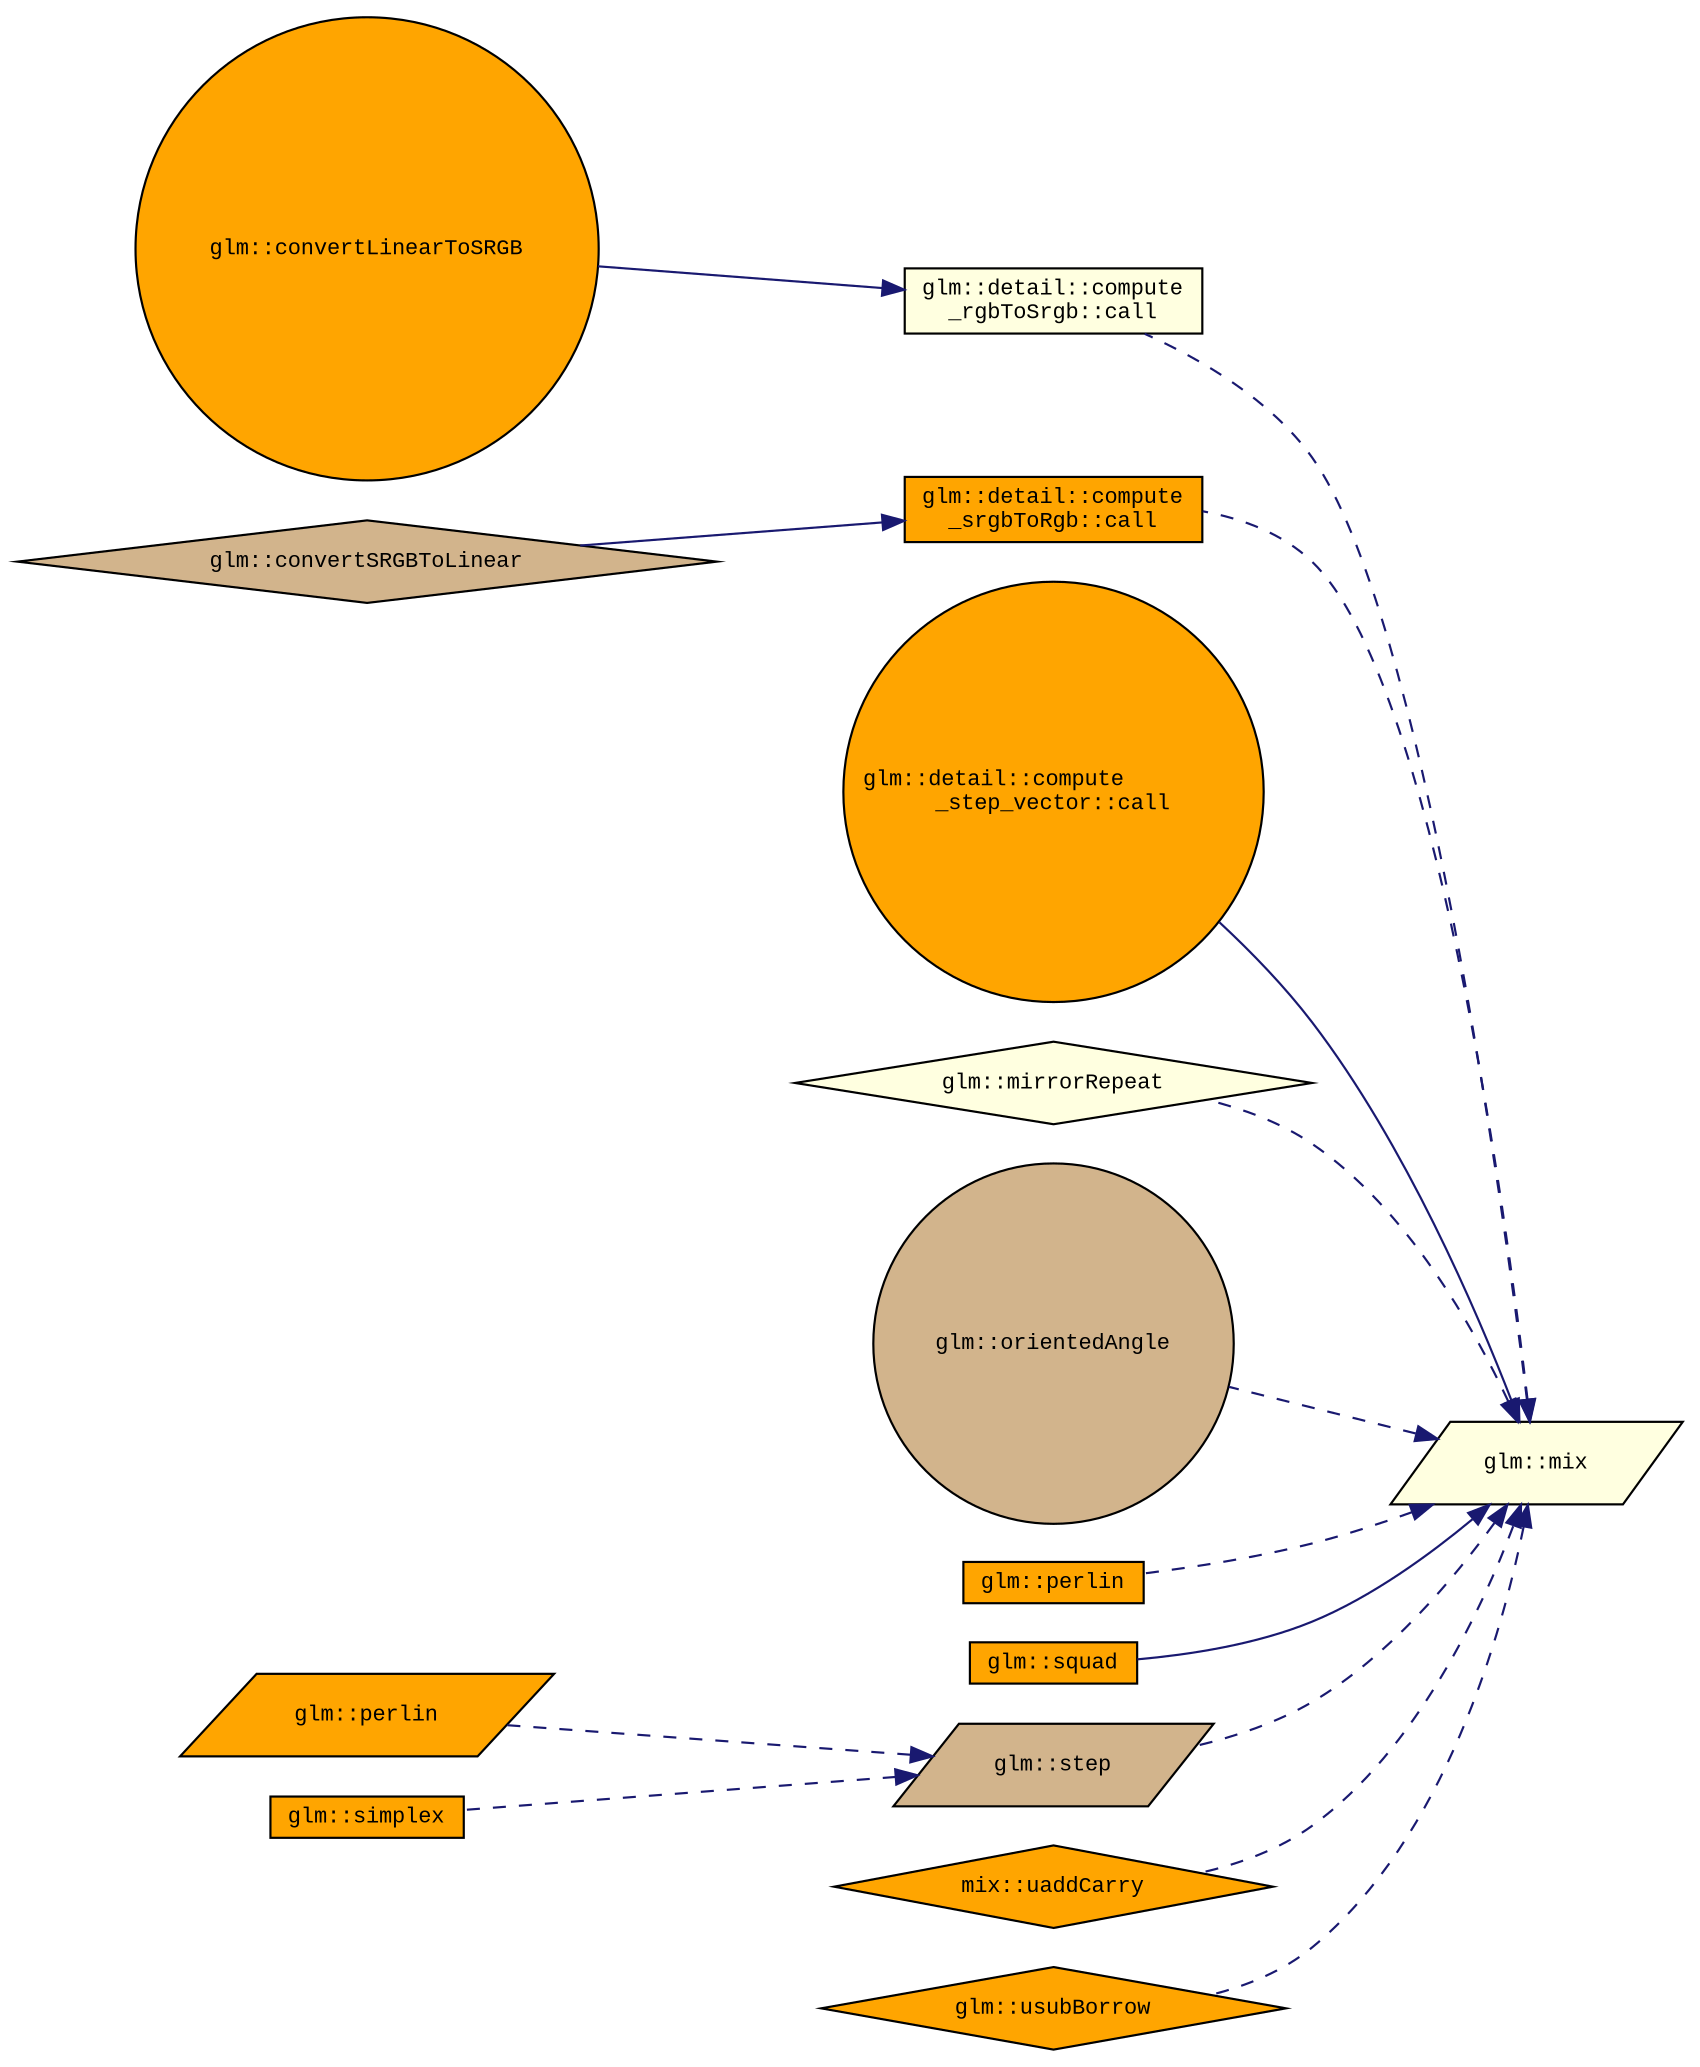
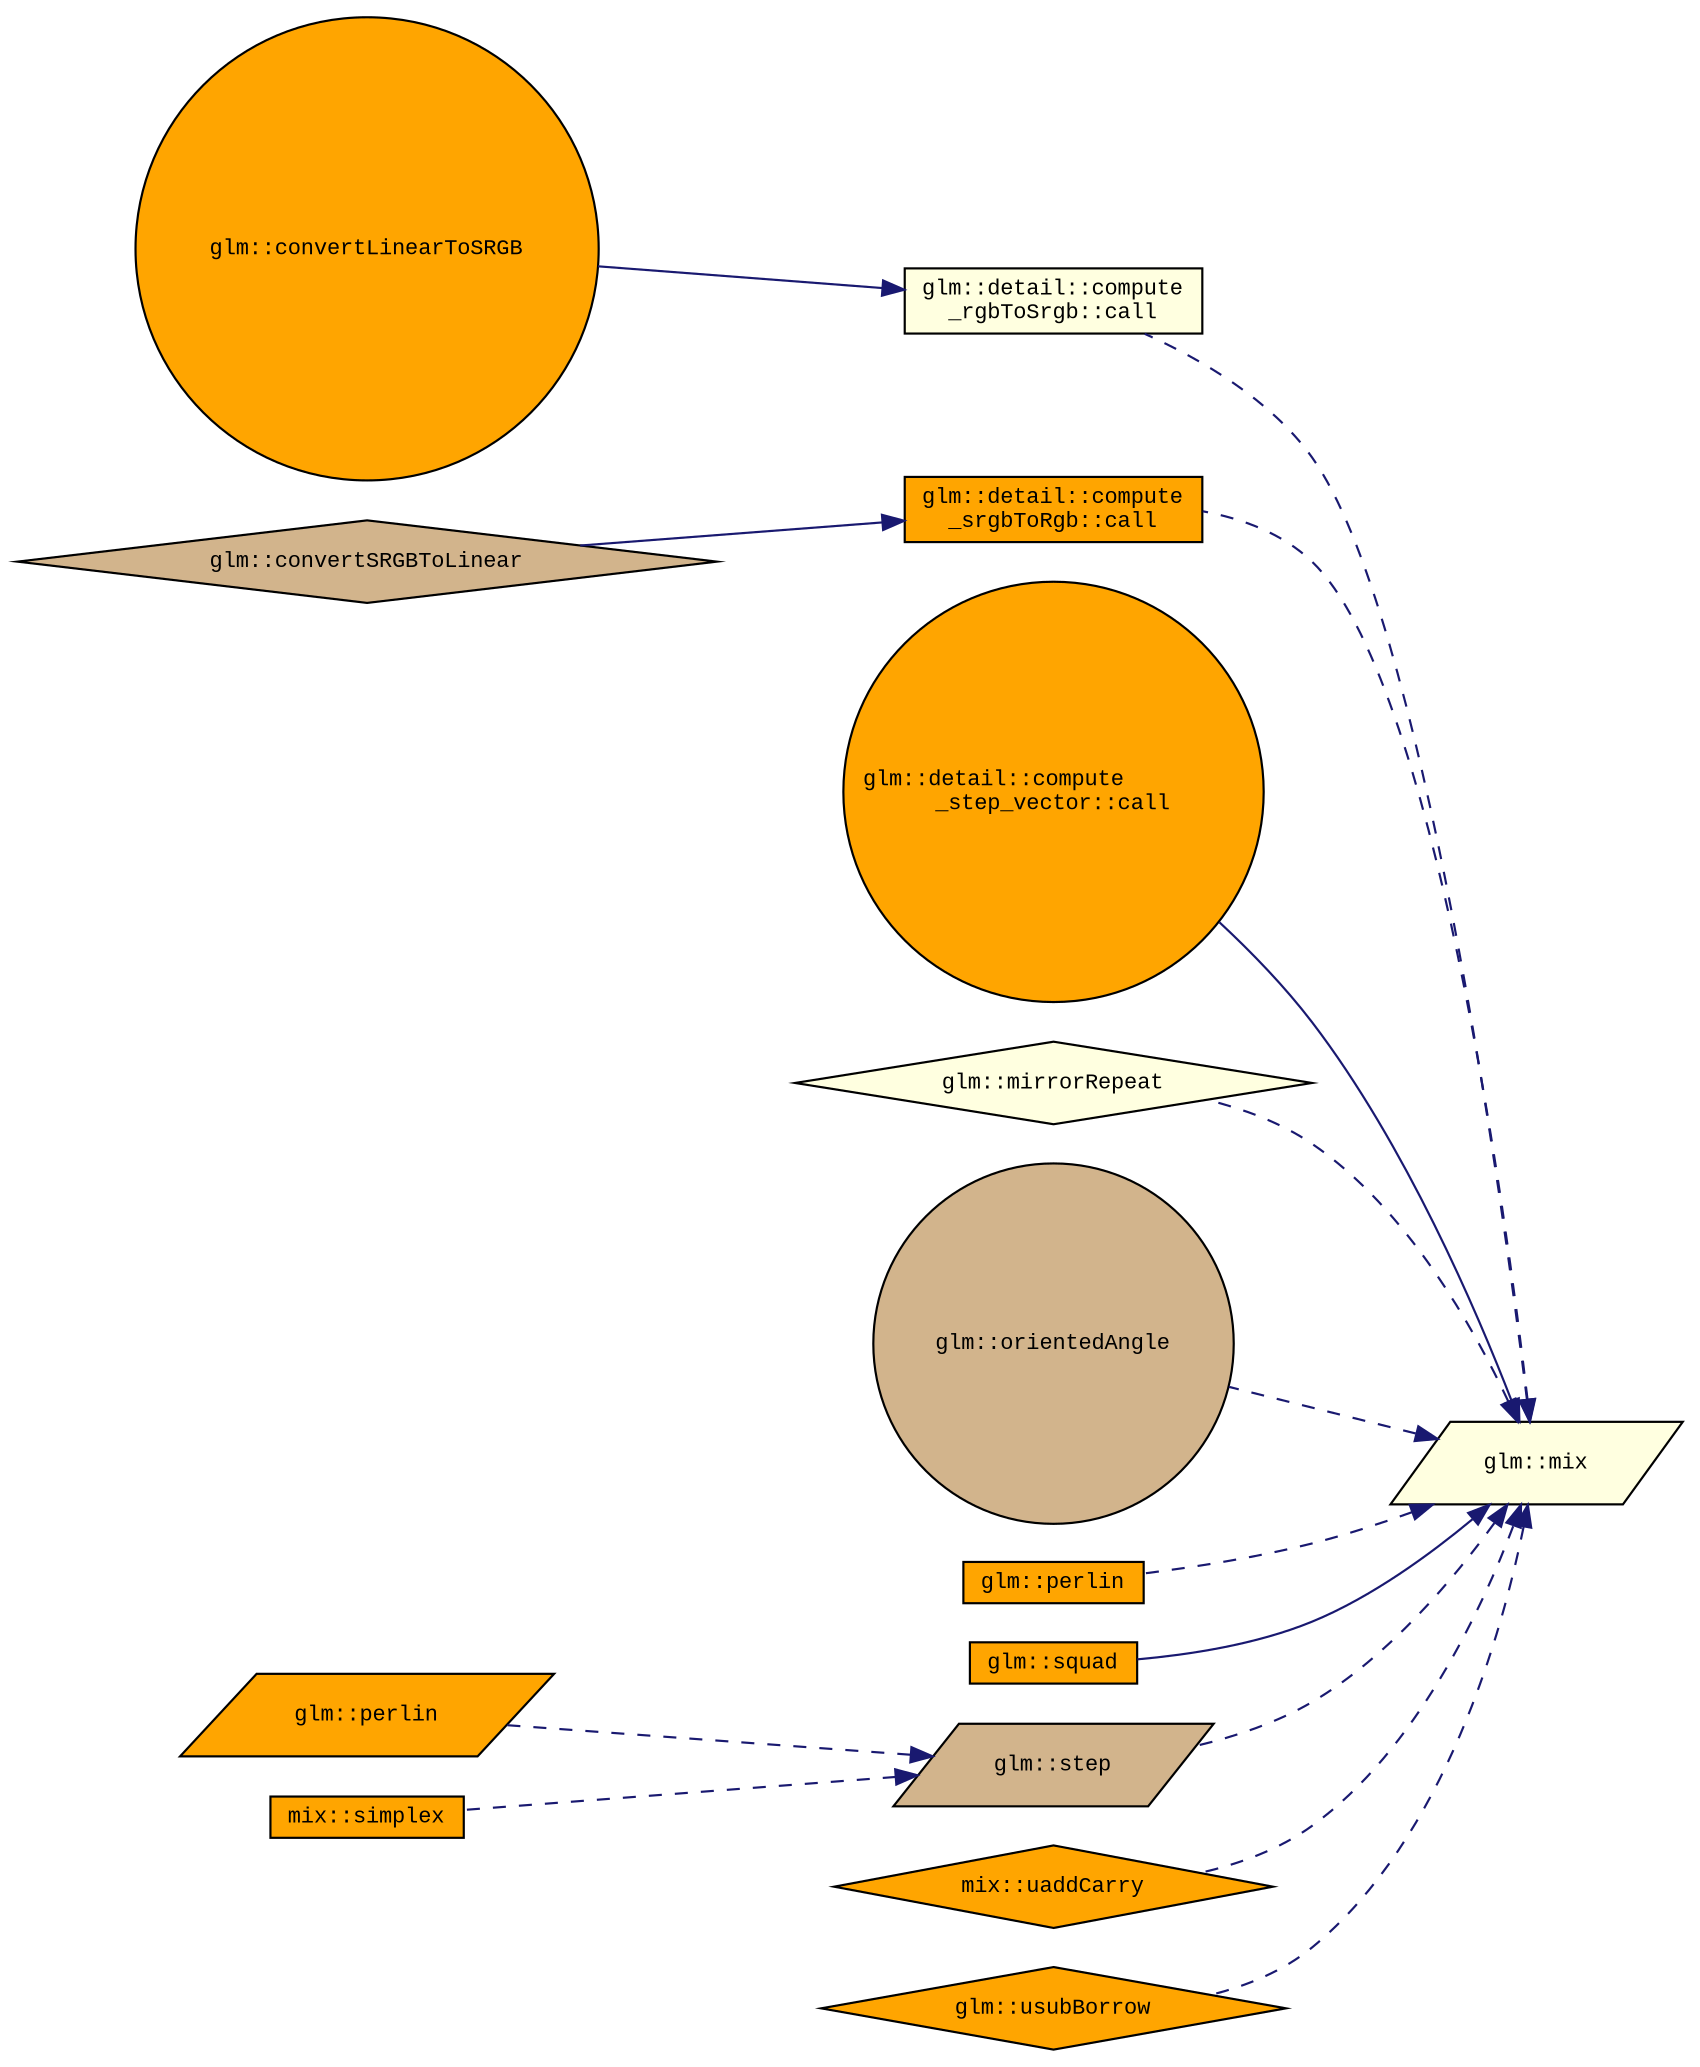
node "glm::simplex": label "glm::simplex" -> "mix::simplex"
